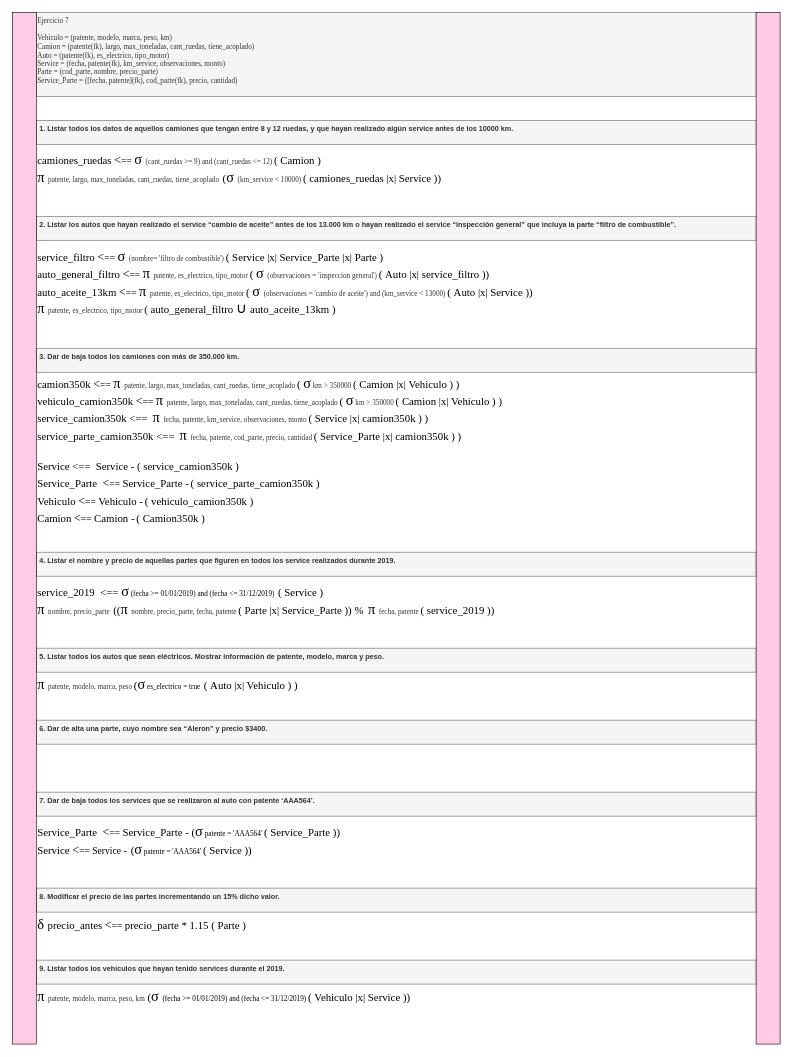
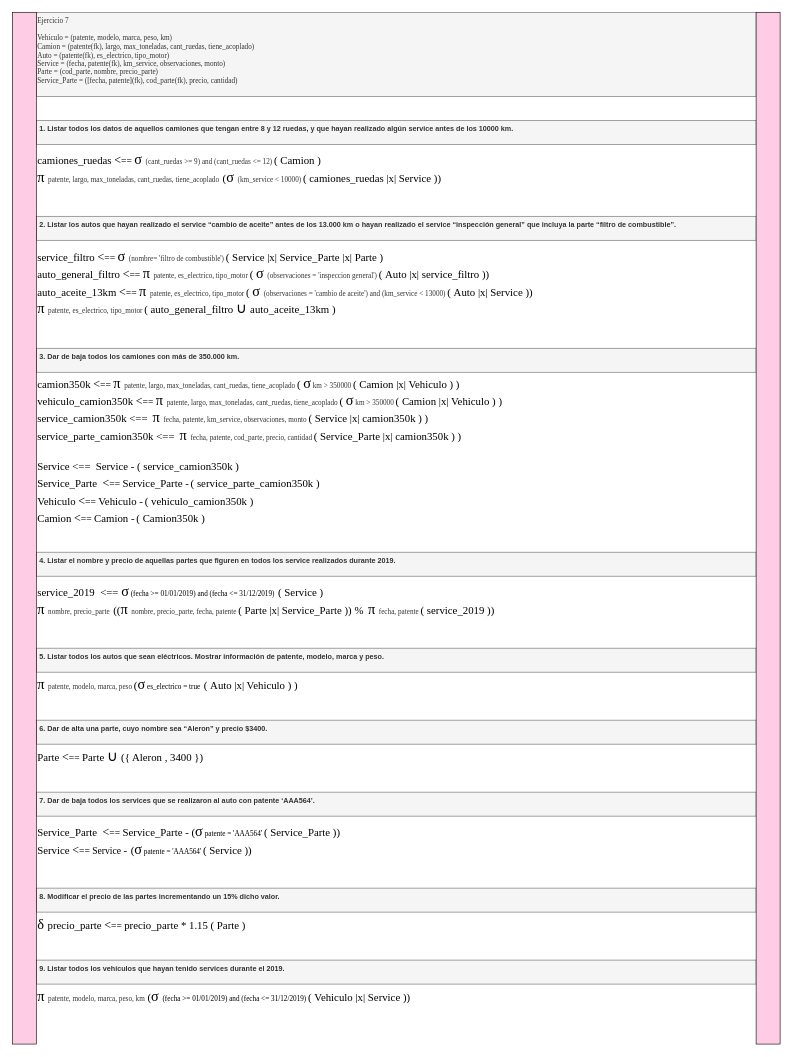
node "Parte <== Parte ∪ ({ Aleron , 3400 })": added
node "δ precio_antes <== precio_parte * 1.15 ( Parte )": label "δ precio_antes <== precio_parte * 1.15 ( Parte )" -> "δ precio_parte <== precio_parte * 1.15 ( Parte )"
